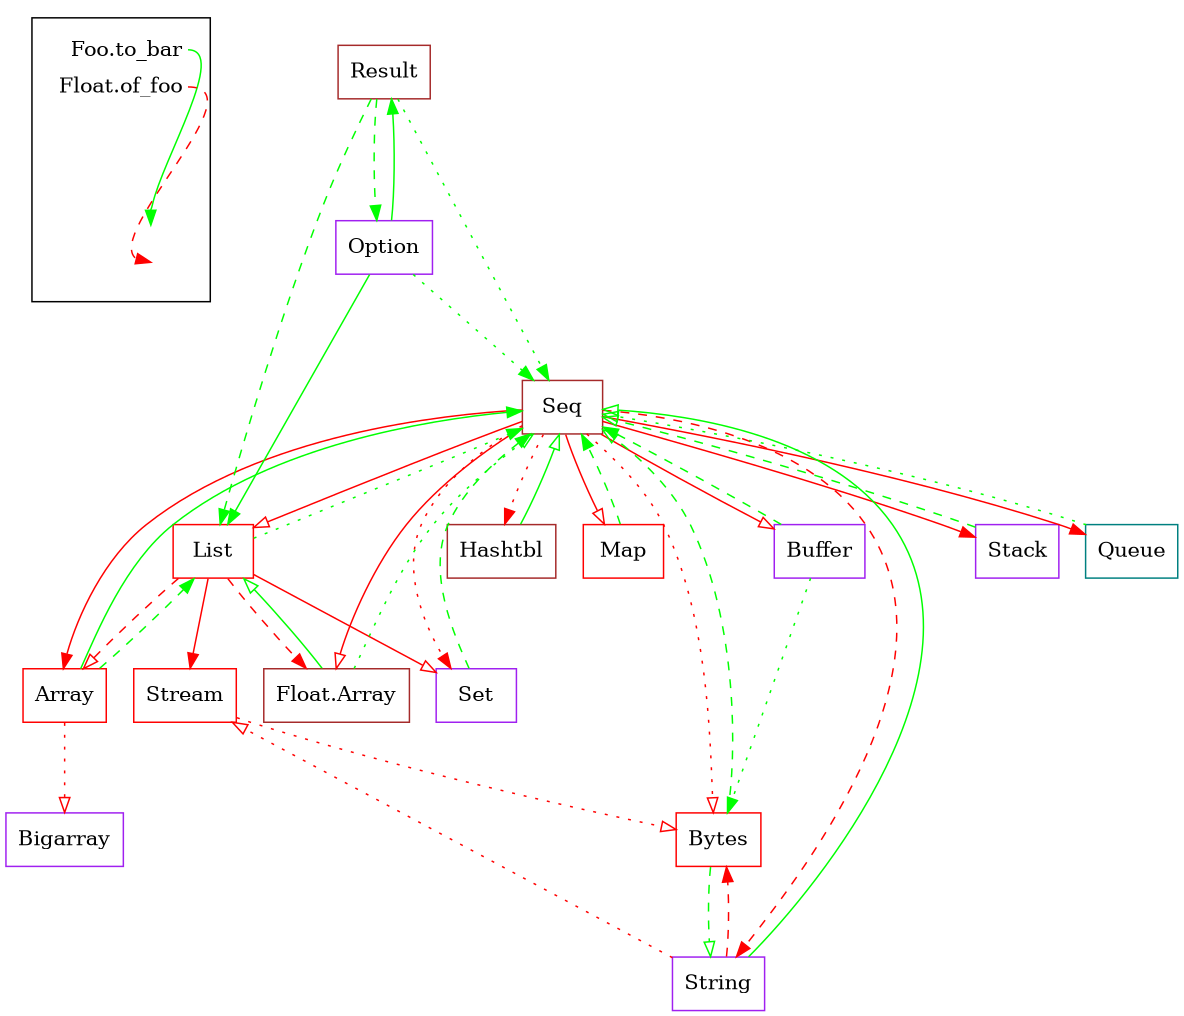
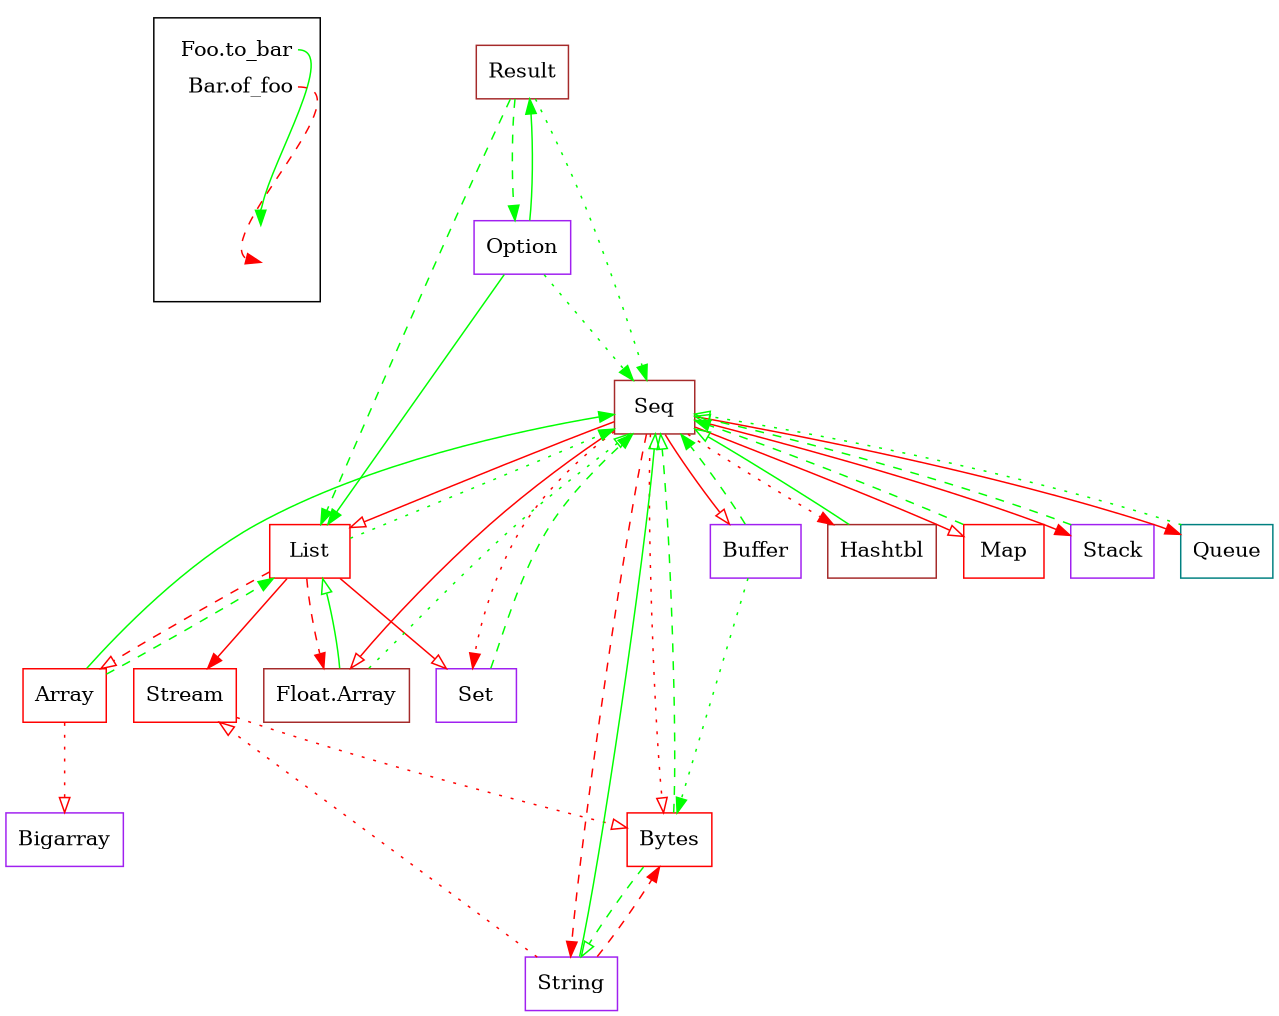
node "Foo.to_bar": text "Float.of_foo" -> "Bar.of_foo"
edge "Seq" -> "Array": removed
